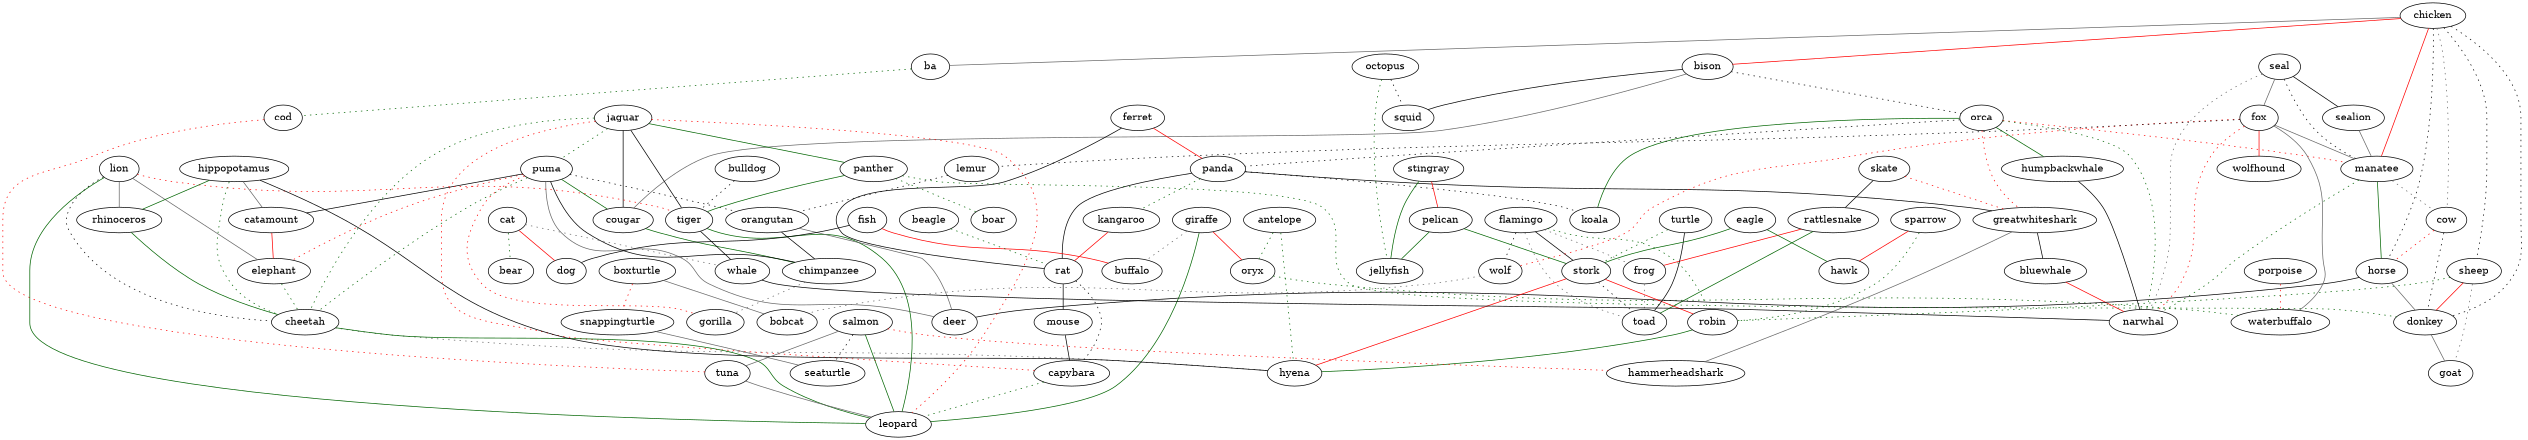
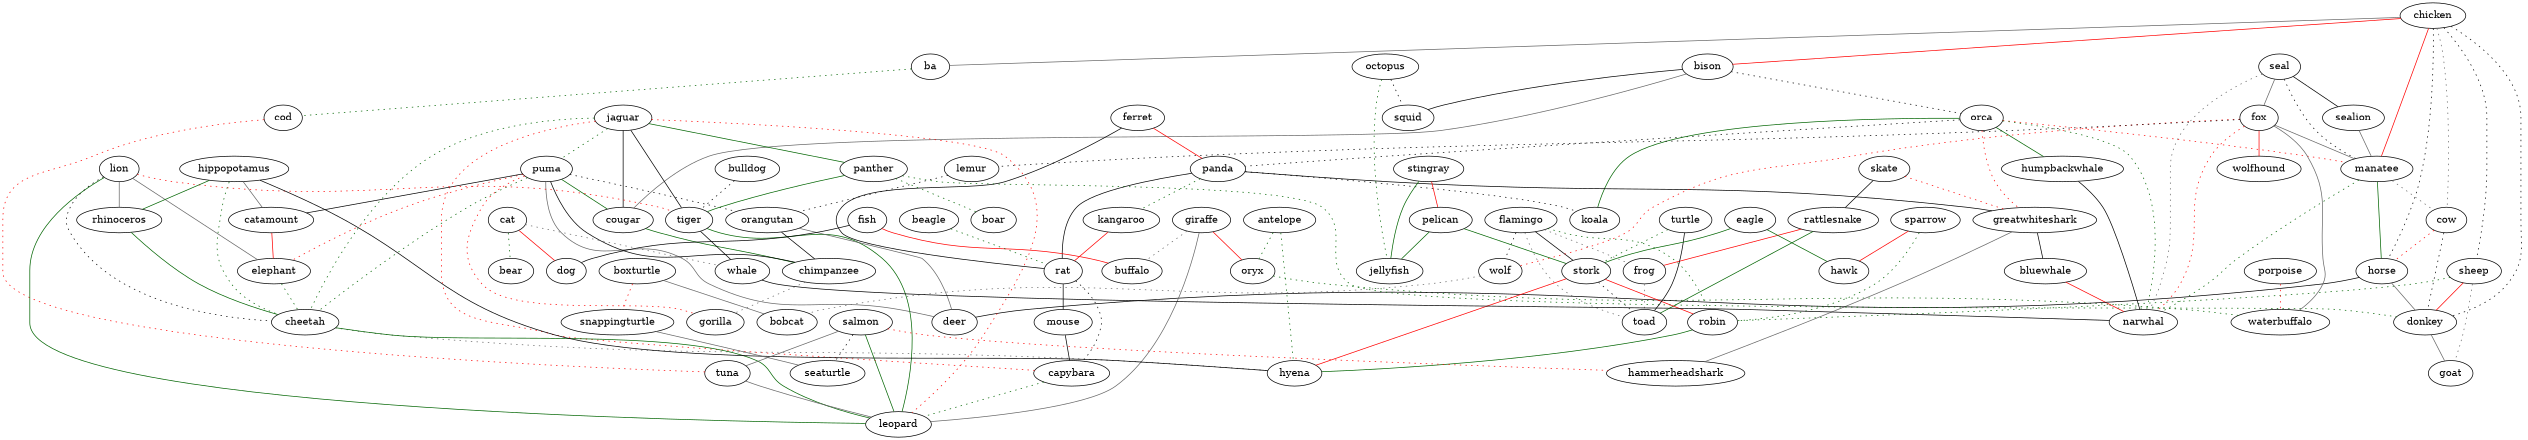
edge "giraffe" -- "leopard": color darkgreen -> gray40
